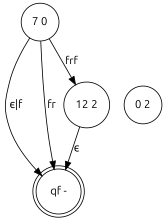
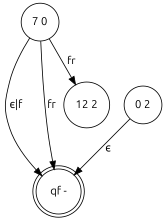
edge "7 0" -> "12 2": label "frf" -> "fr"
edge "12 2" -> "qf -": now "0 2" -> "qf -"
